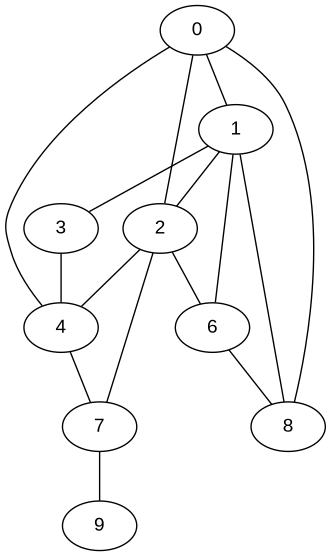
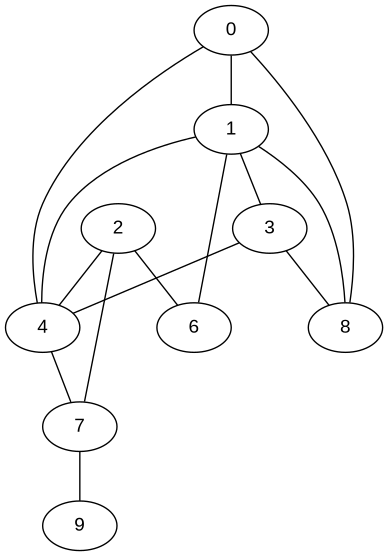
edge "0" -- "2": removed
edge "1" -- "2": now "1" -- "4"
edge "6" -- "8": now "3" -- "8"
